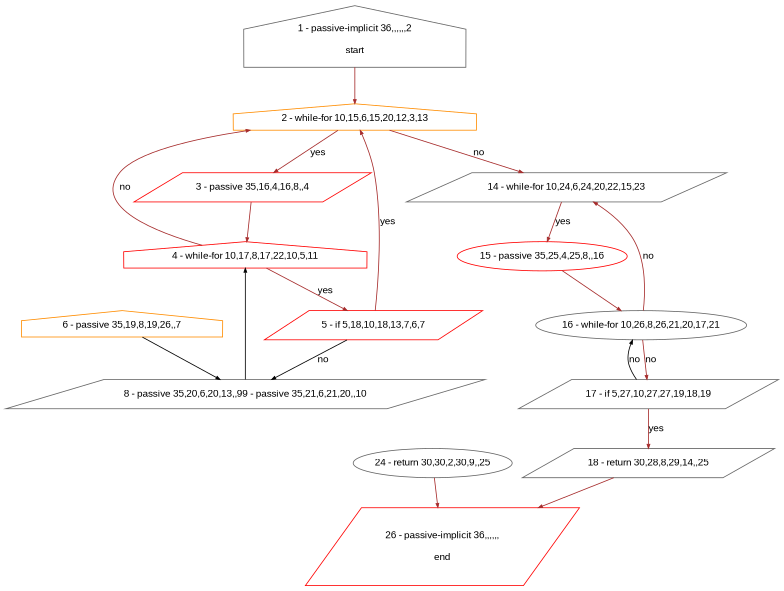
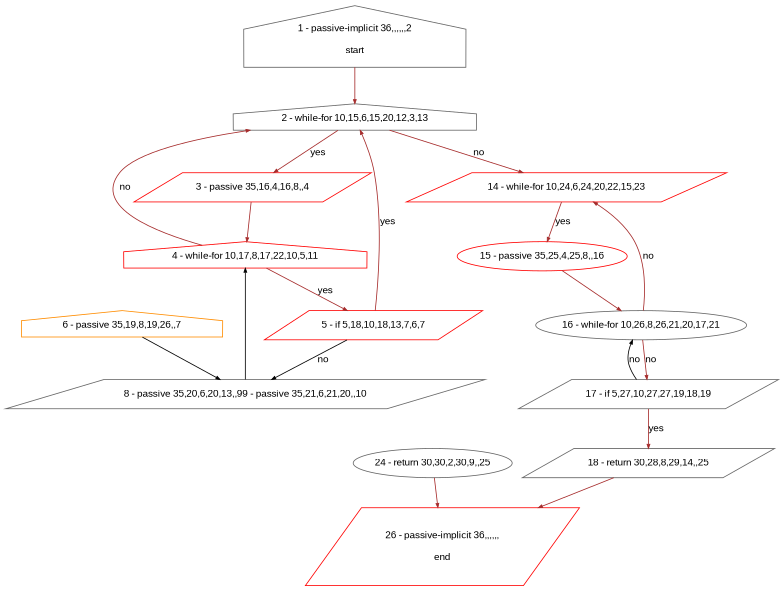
node "2 - while-for 10,15,6,15,20,12,3,13": color darkorange -> gray40
node "14 - while-for 10,24,6,24,20,22,15,23": color gray40 -> red
